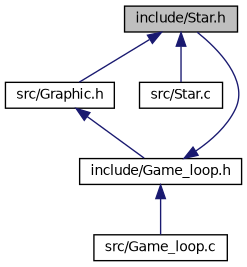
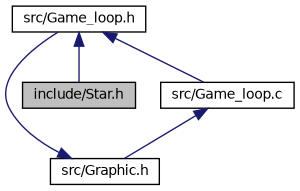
edge "src/Graphic.h" -> "include/Star.h": now "src/Graphic.h" -> "src/Game_loop.c"
node "src/Star.c": removed
node "include/Game_loop.h": label "include/Game_loop.h" -> "src/Game_loop.h"
